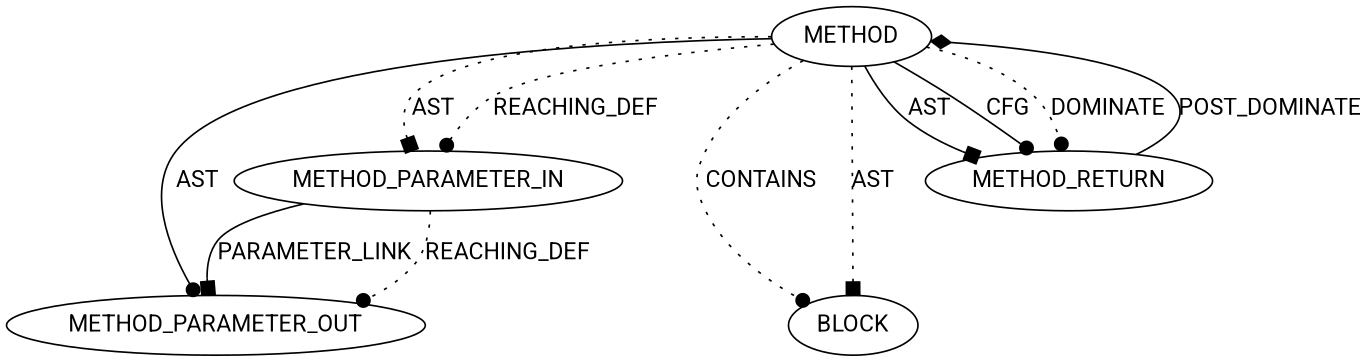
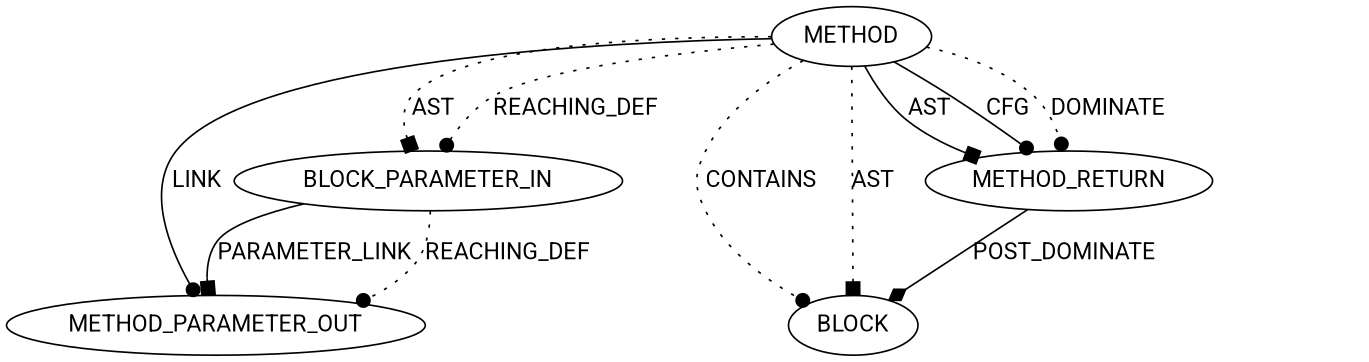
edge "METHOD_RETURN" -> "METHOD": now "METHOD_RETURN" -> "BLOCK"
edge "METHOD" -> "METHOD_PARAMETER_OUT": label "AST" -> "LINK"
node "METHOD_PARAMETER_IN": label "METHOD_PARAMETER_IN" -> "BLOCK_PARAMETER_IN"
